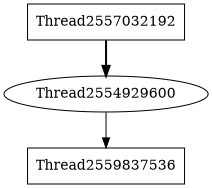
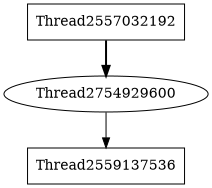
node "Thread2554929600": label "Thread2554929600" -> "Thread2754929600"
node "Thread2559837536": label "Thread2559837536" -> "Thread2559137536"
